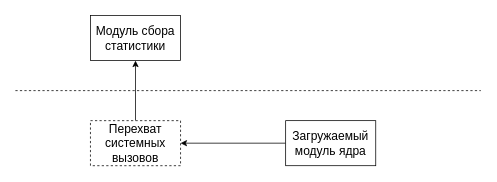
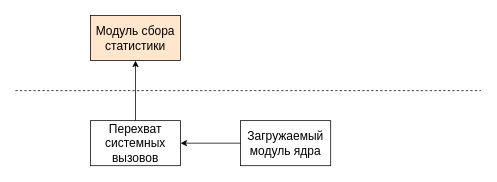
node "Модуль сбора статистики": fillcolor #ffffff -> #ffe6cc
node "Перехват системных вызовов": style dashed -> solid
node "Загружаемый модуль ядра": moved (330, 143) -> (285, 143)
